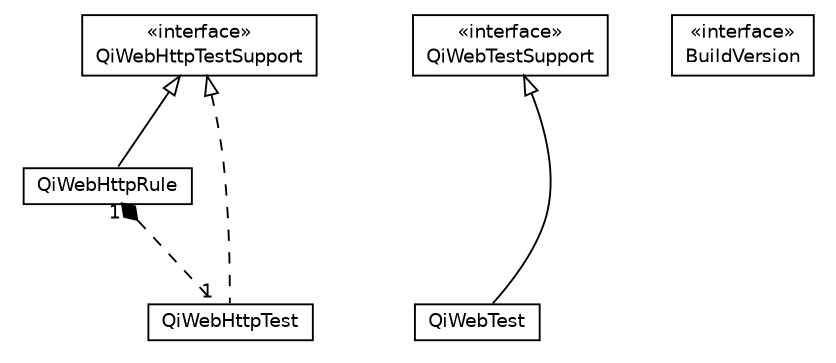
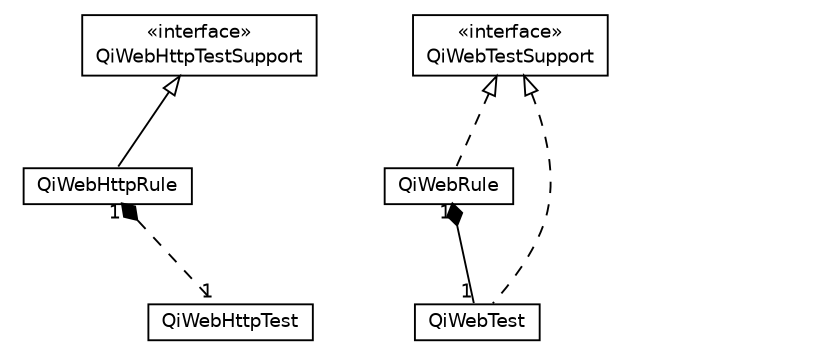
node "BuildVersion": removed
node "QiWebRule": added
edge "QiWebHttpTest" -> "QiWebHttpTestSupport": removed
edge "QiWebTest" -> "QiWebTestSupport": style solid -> dashed
